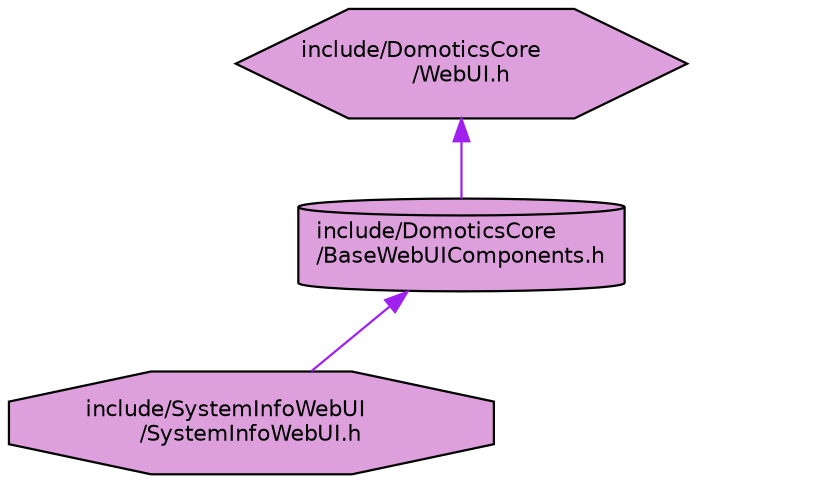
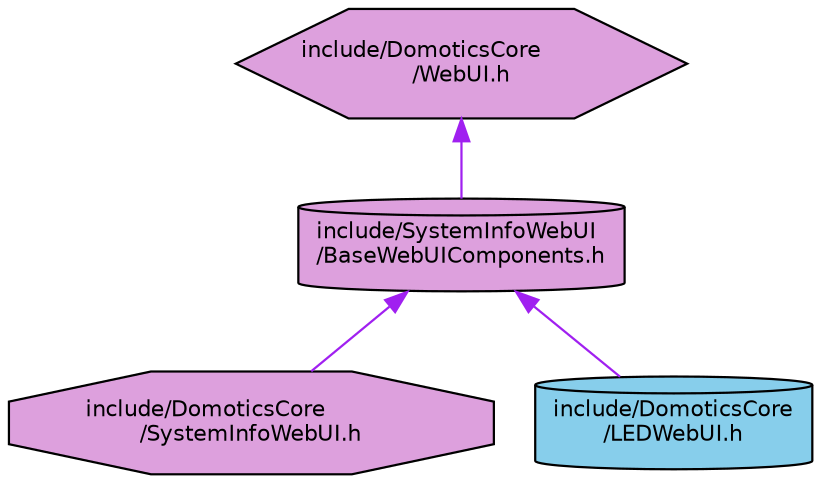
node "include/DomoticsCore /BaseWebUIComponents.h": label "include/DomoticsCore /BaseWebUIComponents.h" -> "include/SystemInfoWebUI /BaseWebUIComponents.h"
node "include/SystemInfoWebUI /SystemInfoWebUI.h": label "include/SystemInfoWebUI /SystemInfoWebUI.h" -> "include/DomoticsCore /SystemInfoWebUI.h"
node "include/DomoticsCore /LEDWebUI.h": added
